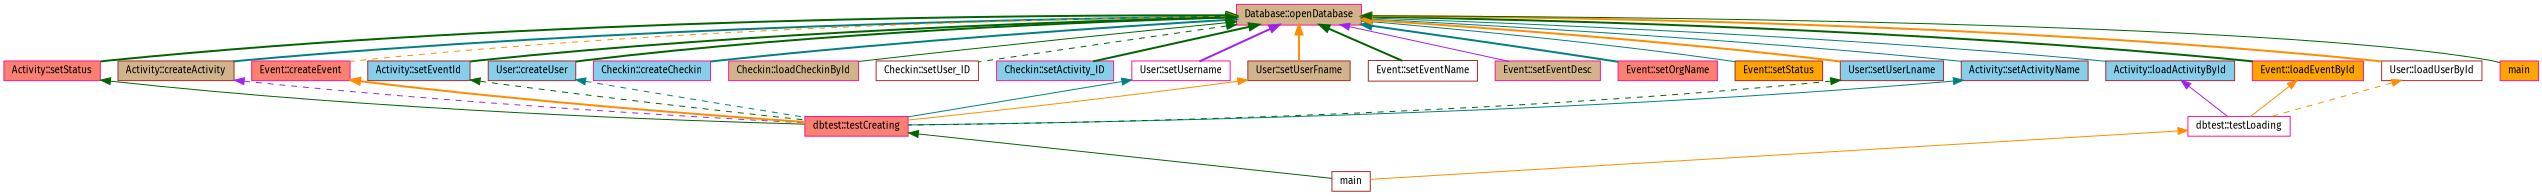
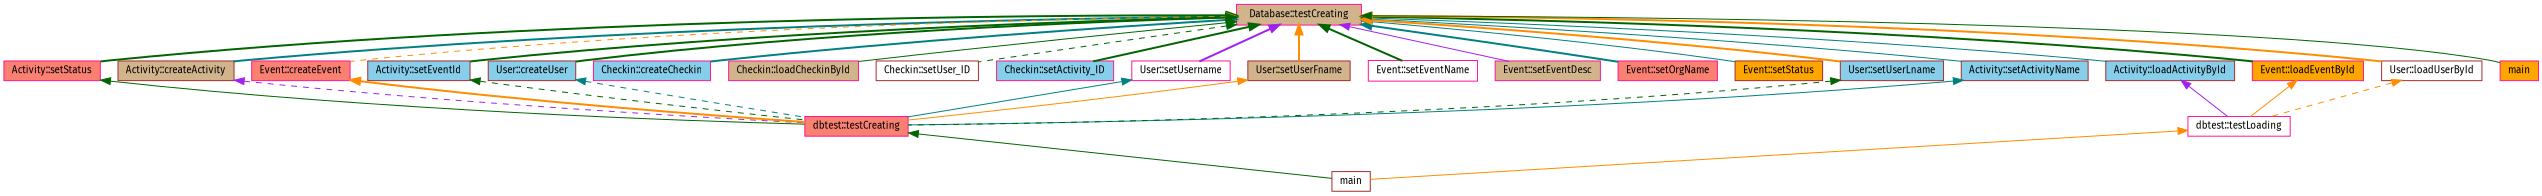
node "Database::openDatabase": label "Database::openDatabase" -> "Database::testCreating"
node "Event::setEventName": color brown -> deeppink
